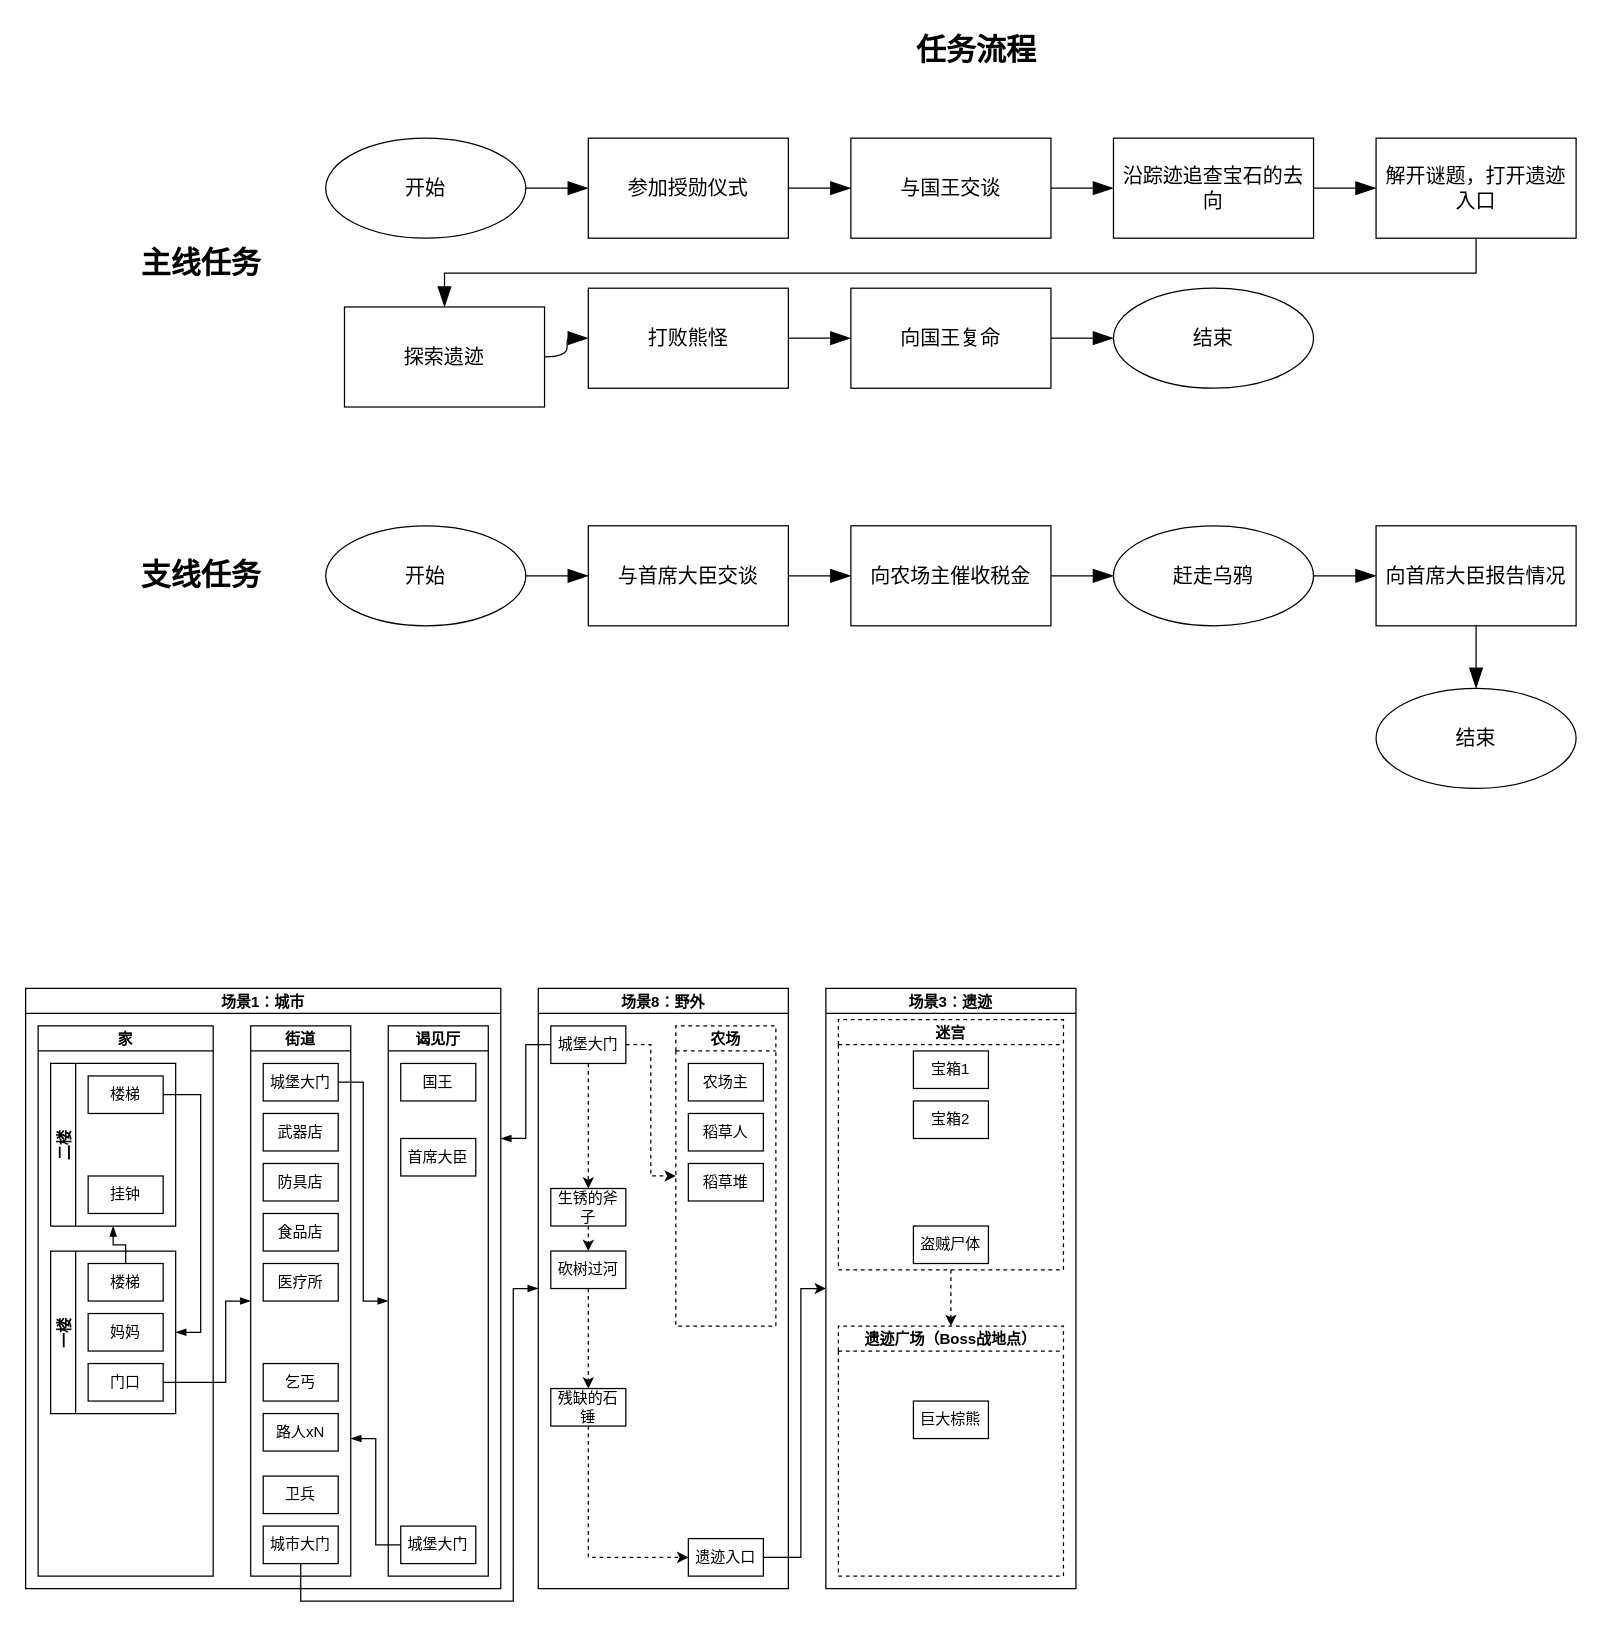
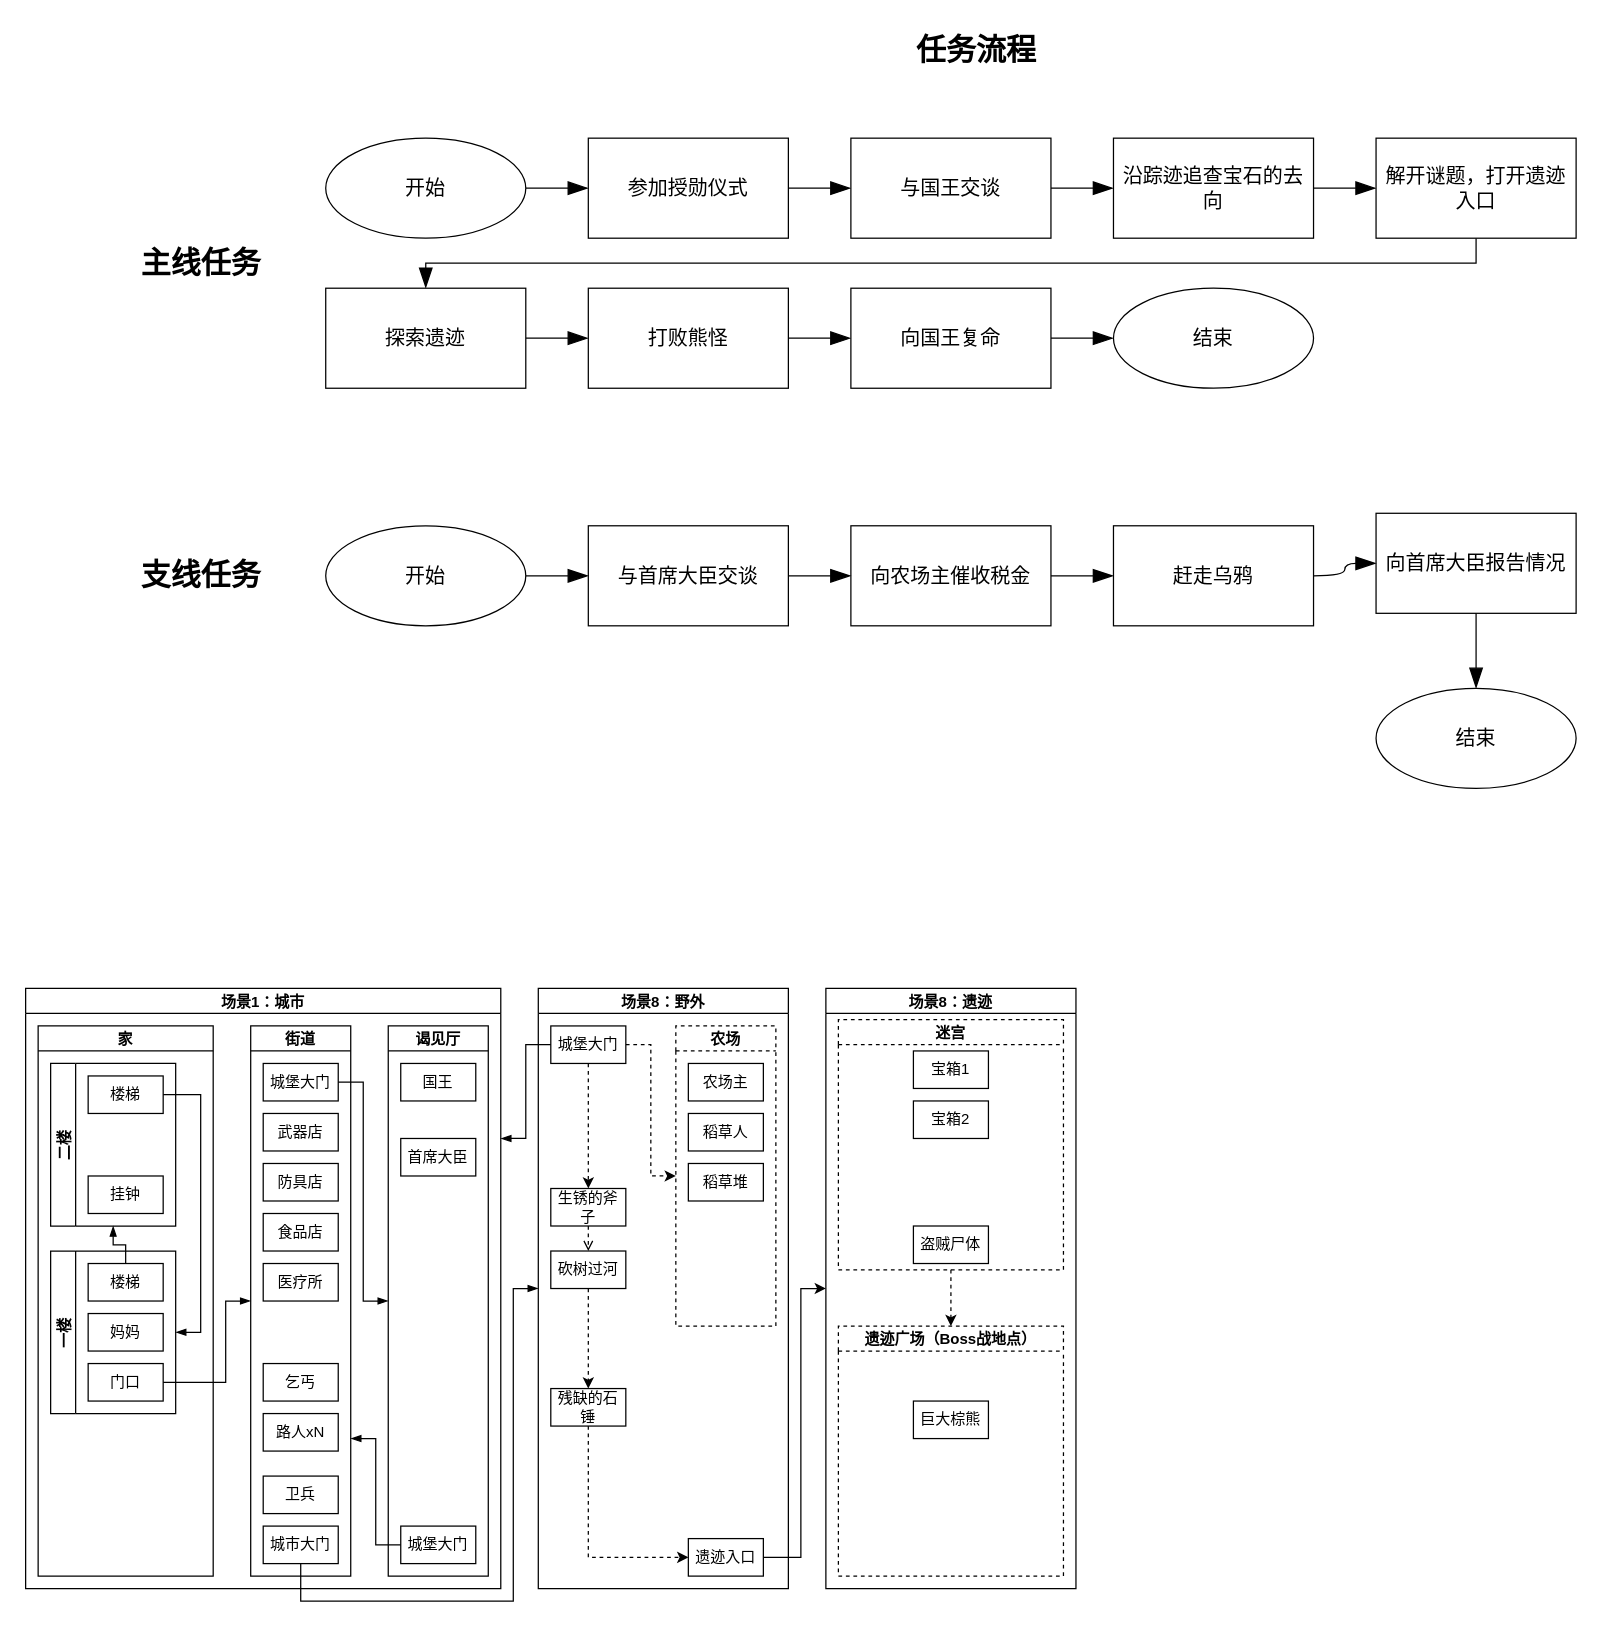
node "探索遗迹": moved (444, 357) -> (426, 338)
node "赶走乌鸦": shape ellipse -> rectangle
node "向首席大臣报告情况": moved (1476, 576) -> (1476, 563)
node "场景3：遗迹": label "场景3：遗迹" -> "场景8：遗迹"
edge "生锈的斧子" -> "砍树过河": arrowhead classic -> open
